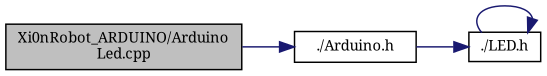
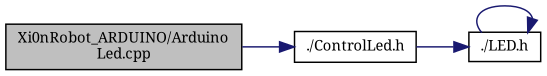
node "./Arduino.h": label "./Arduino.h" -> "./ControlLed.h"
